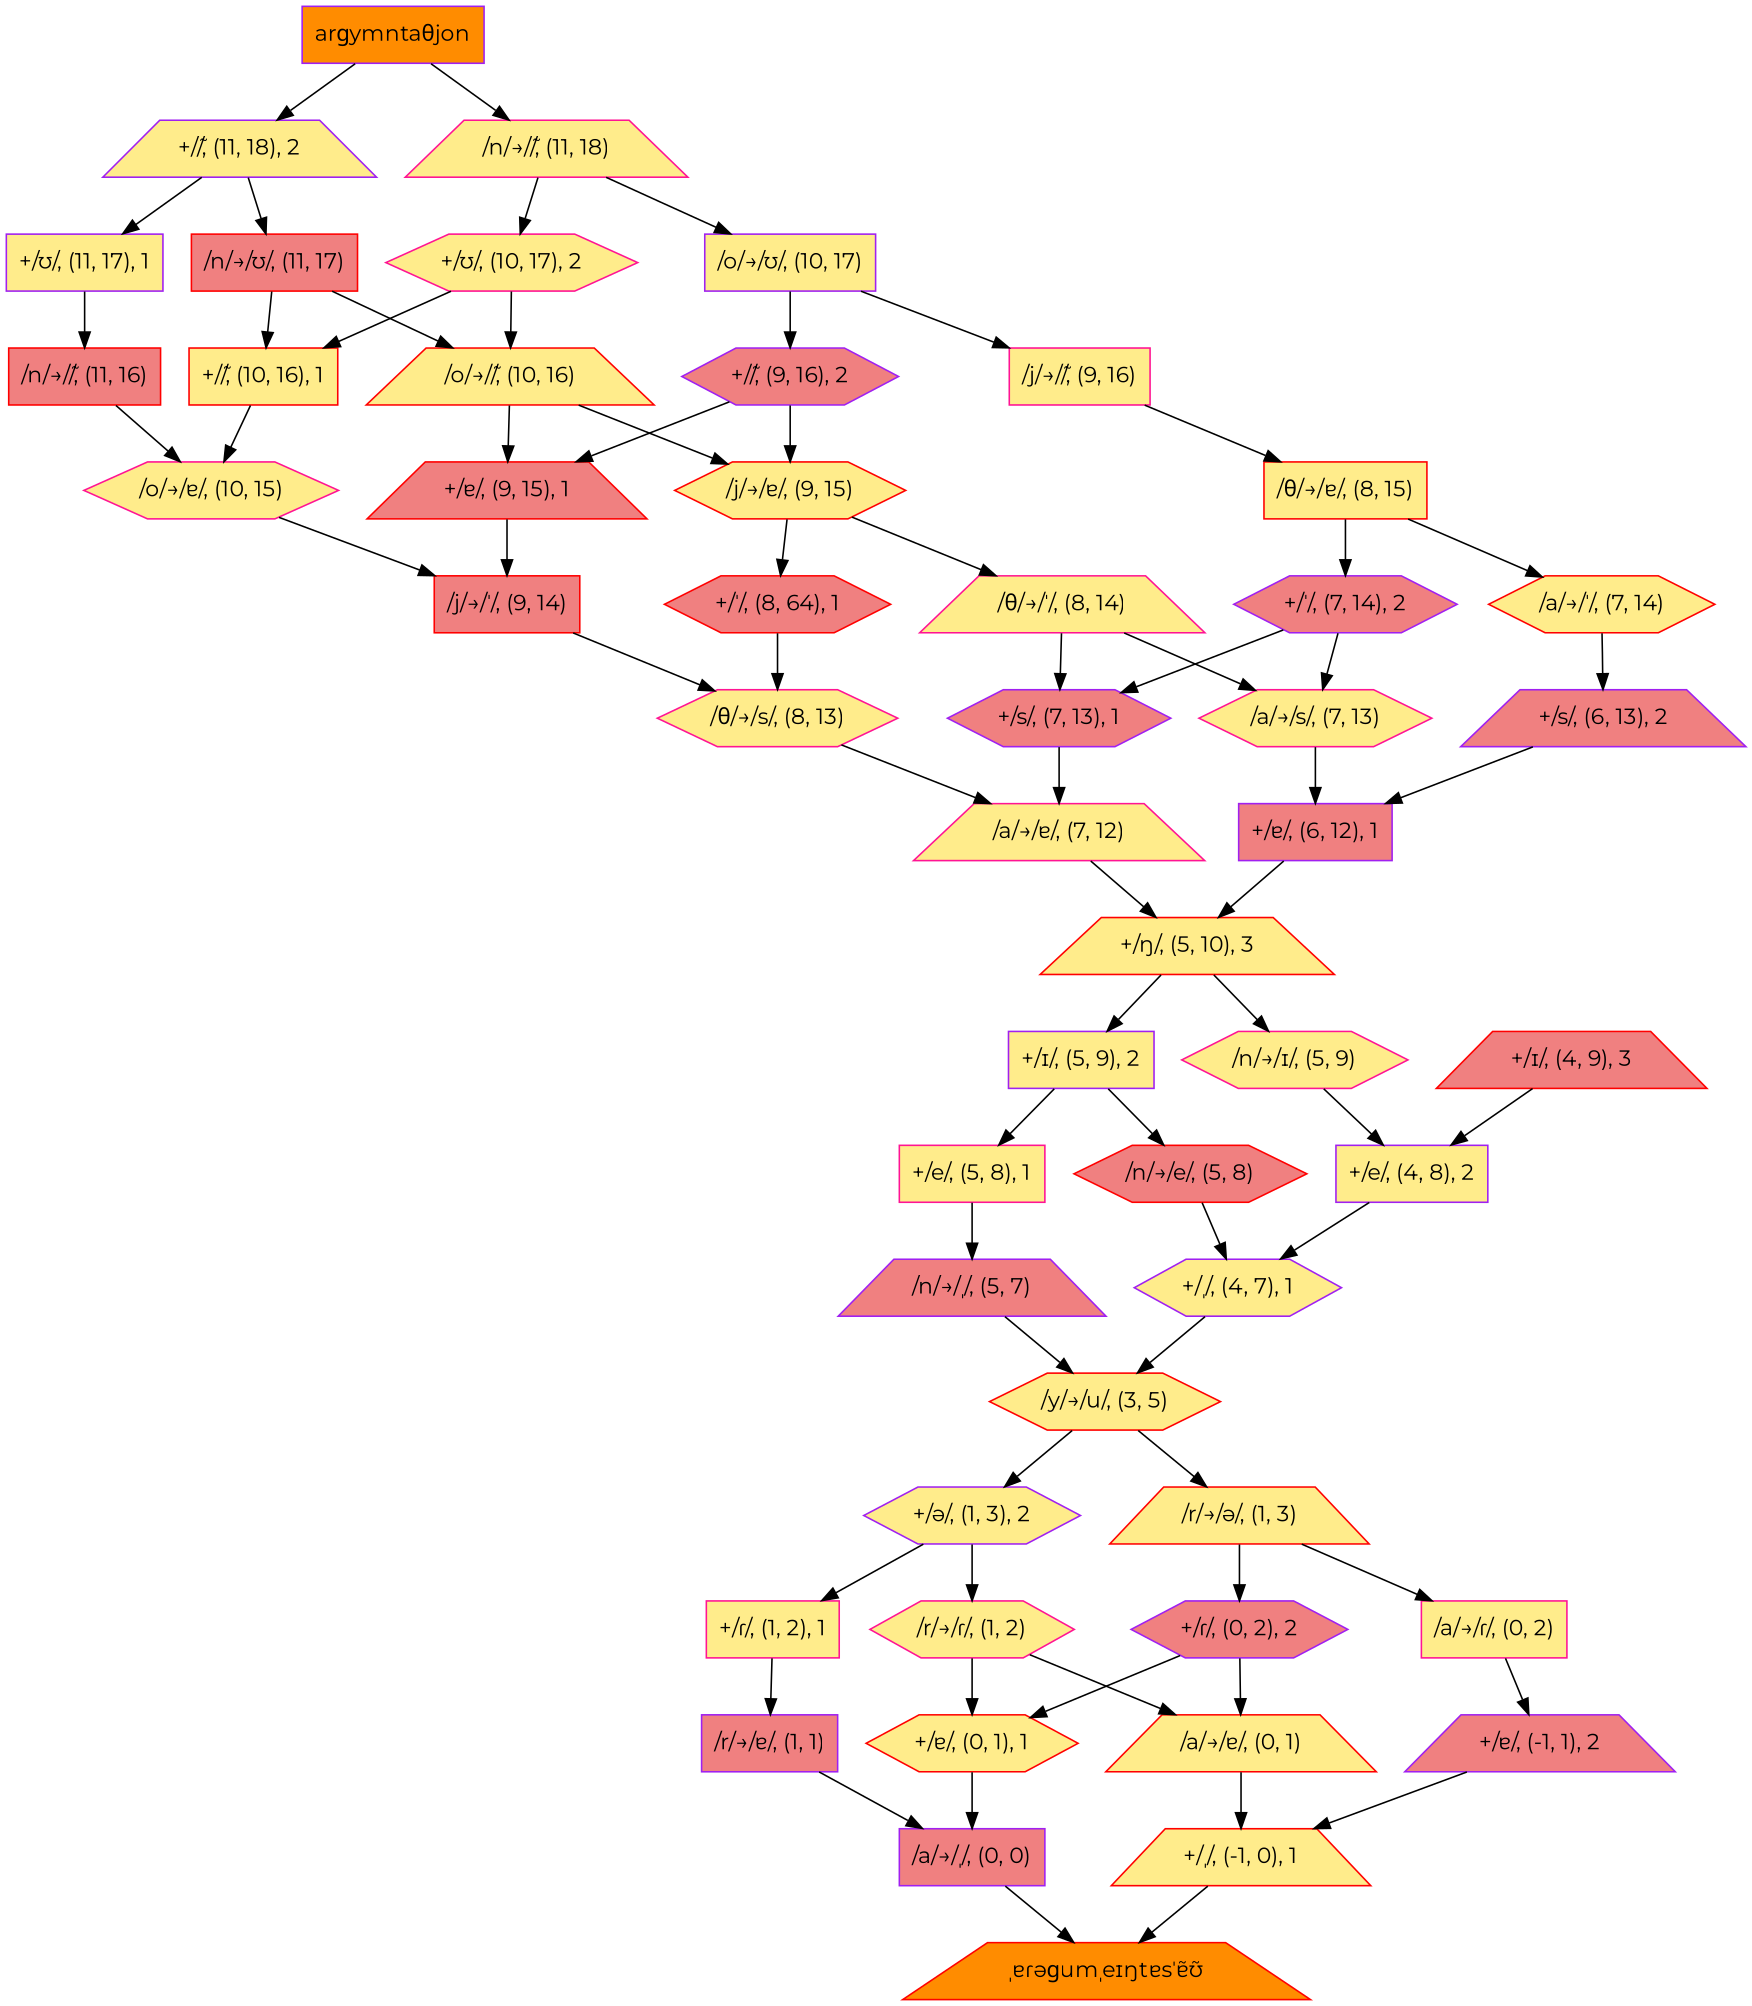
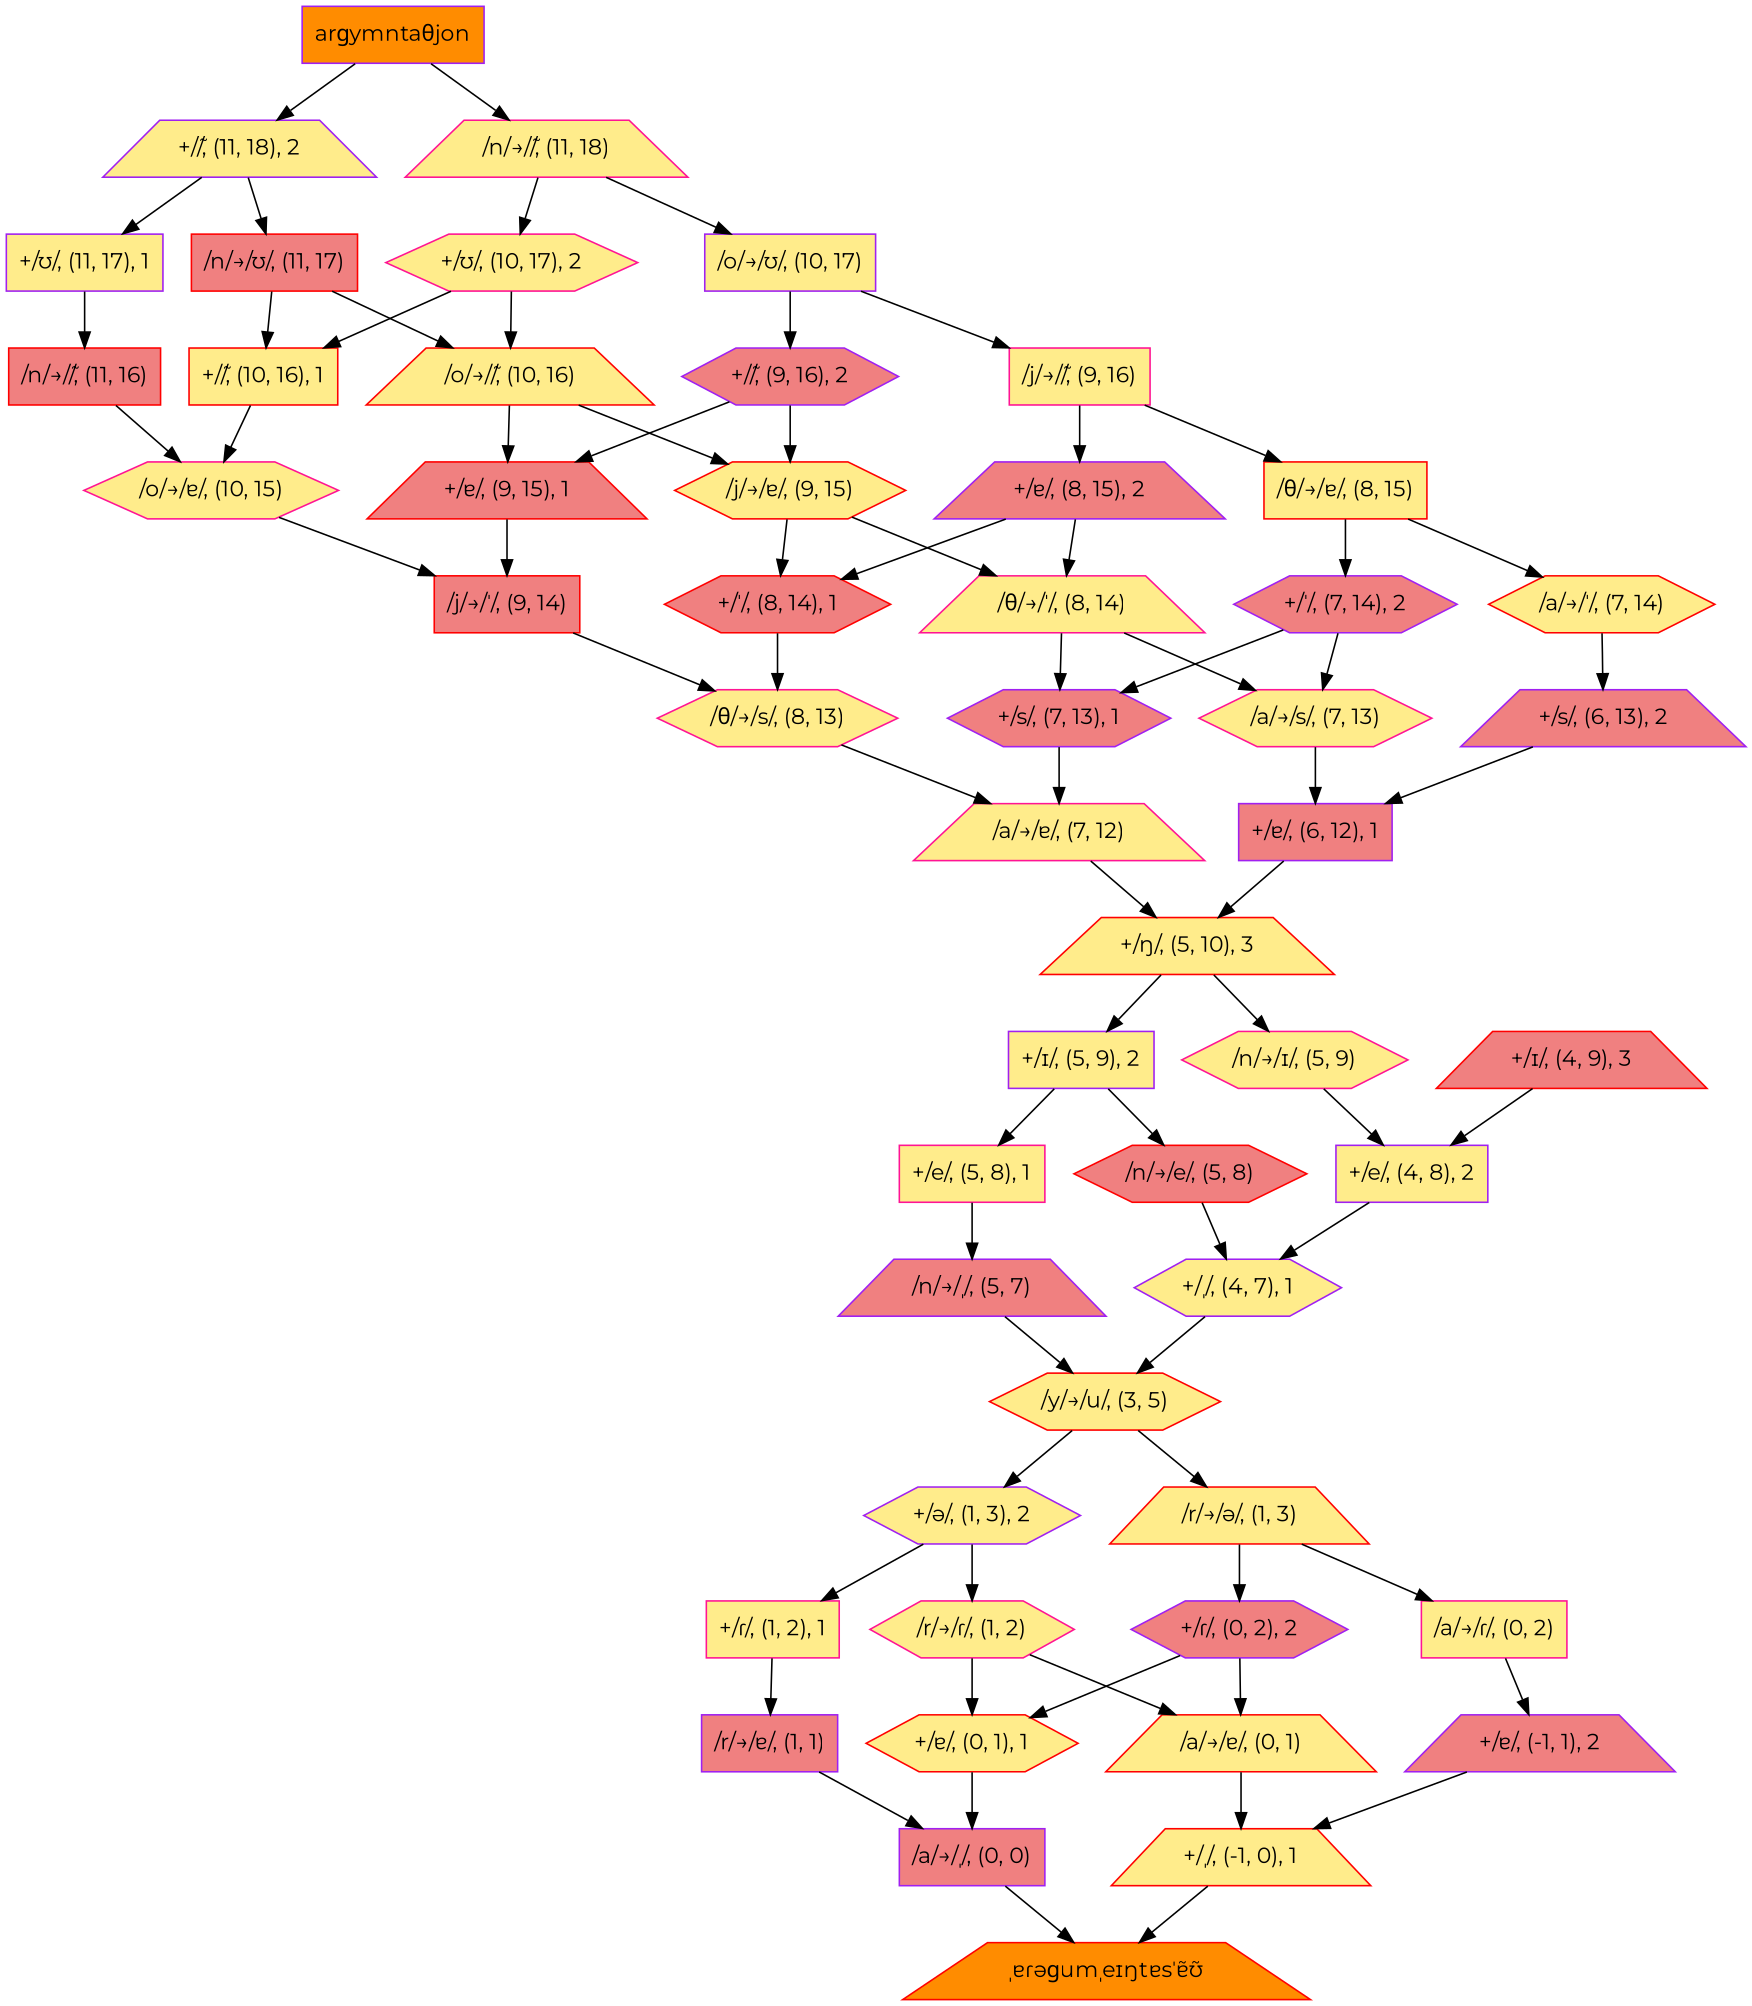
node "+/ɐ/, (8, 15), 2": added
node "+/ˈ/, (8, 64), 1": label "+/ˈ/, (8, 64), 1" -> "+/ˈ/, (8, 14), 1"
